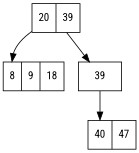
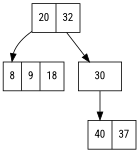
node "20": text "39" -> "32"
node "39": label "39" -> "30"
node "40": text "47" -> "37"
